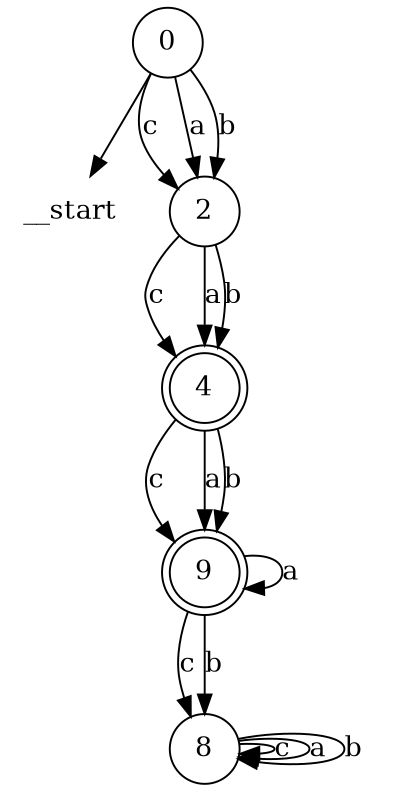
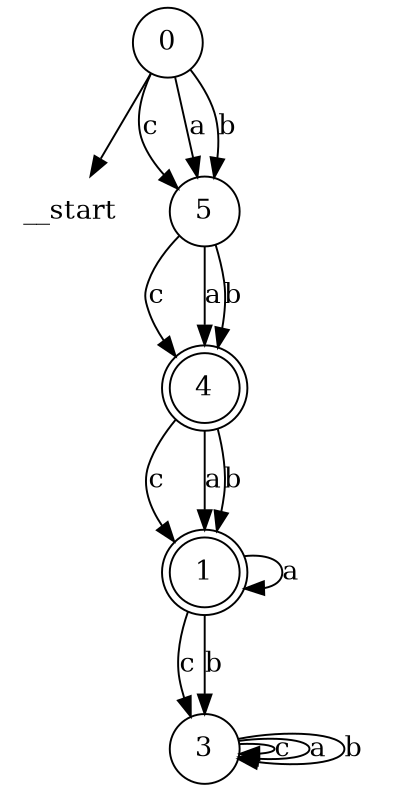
node "2": label "2" -> "5"
node "9": label "9" -> "1"
node "8": label "8" -> "3"
